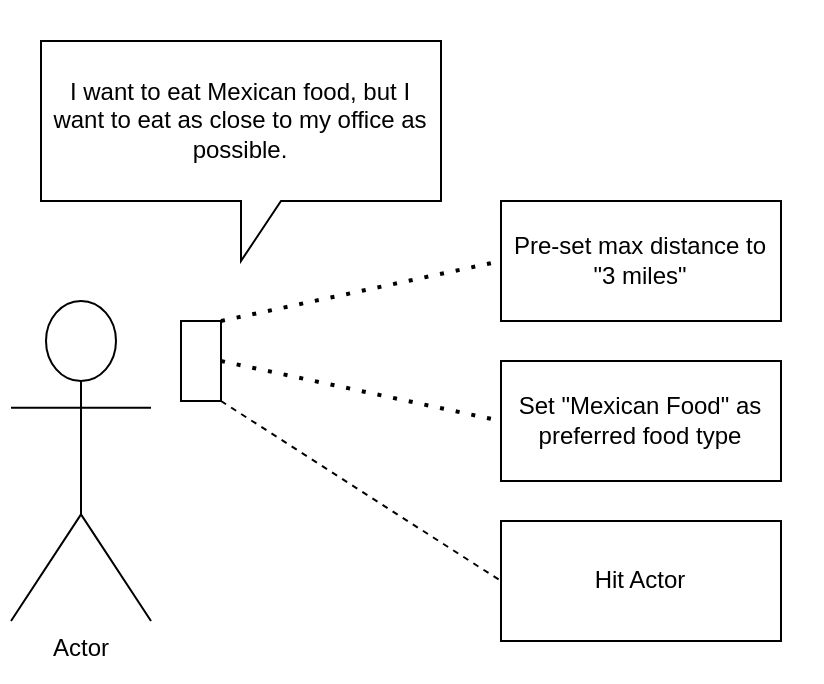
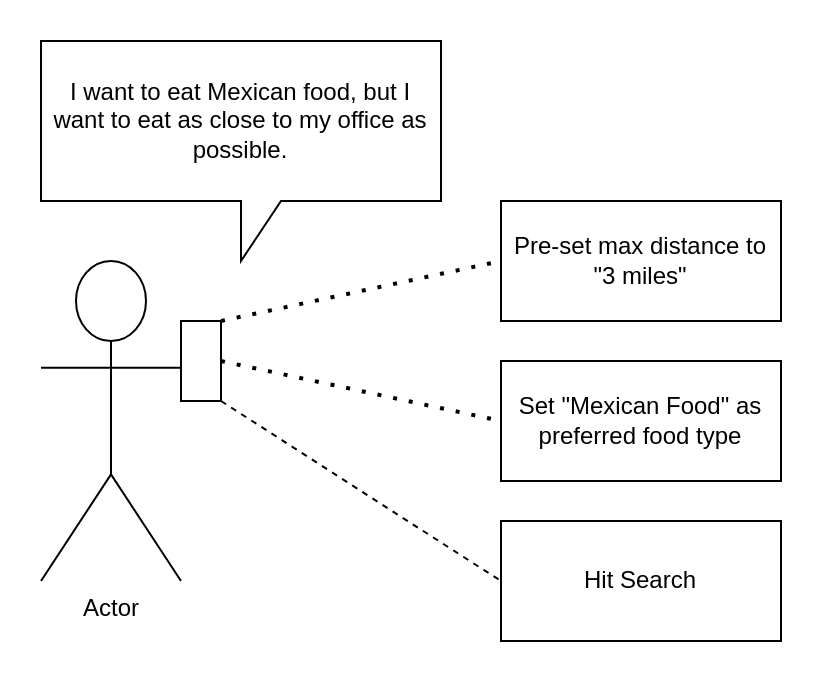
node "Actor": moved (81, 461) -> (111, 421)
node "Hit Actor": label "Hit Actor" -> "Hit Search"
